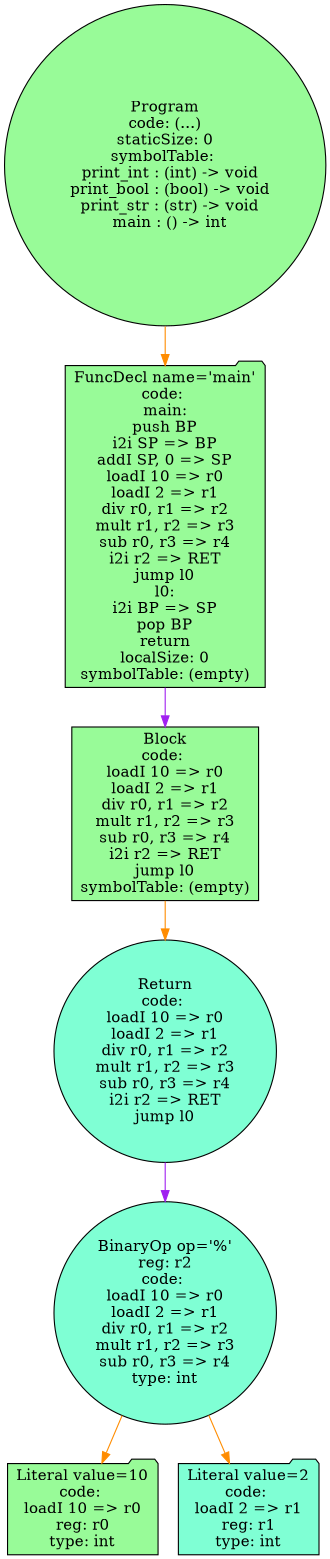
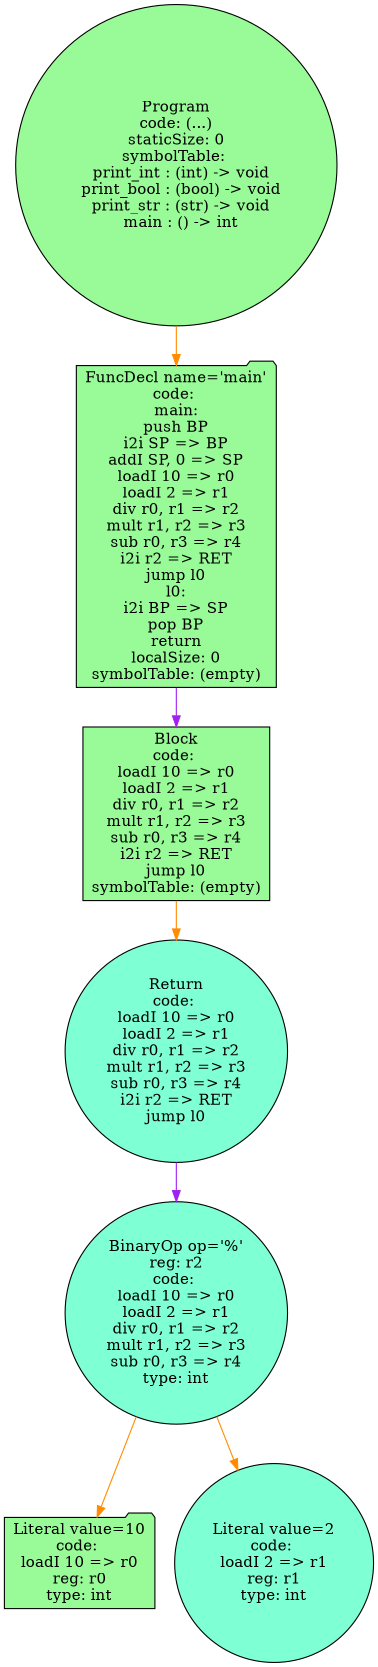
node "Literal value=2 code: loadI 2 => r1 reg: r1 type: int": shape folder -> circle
